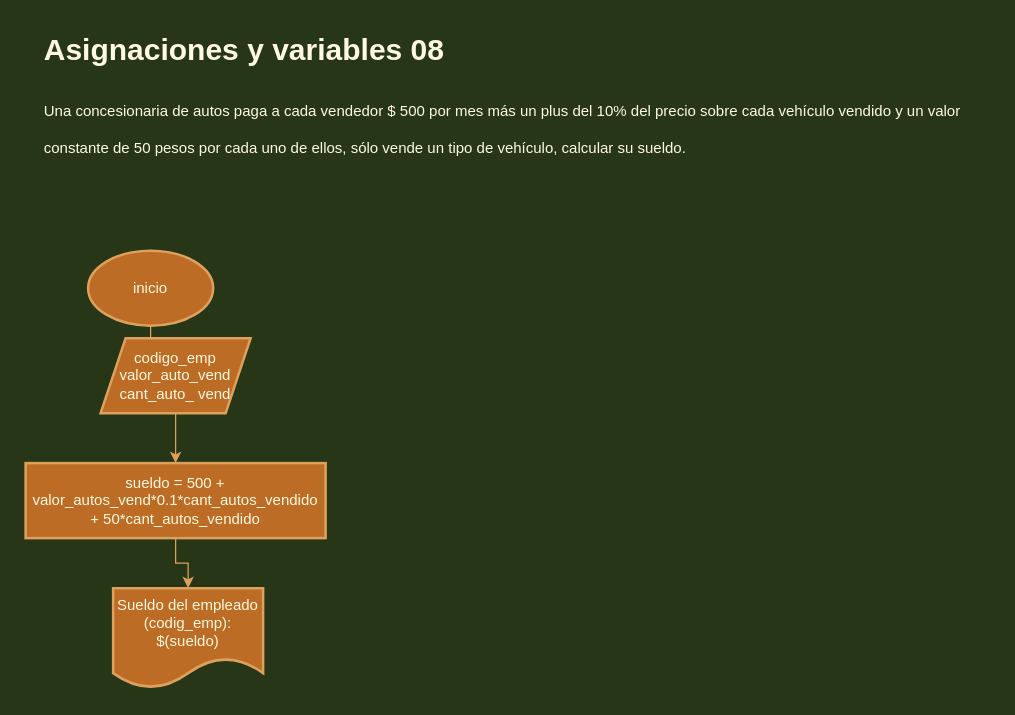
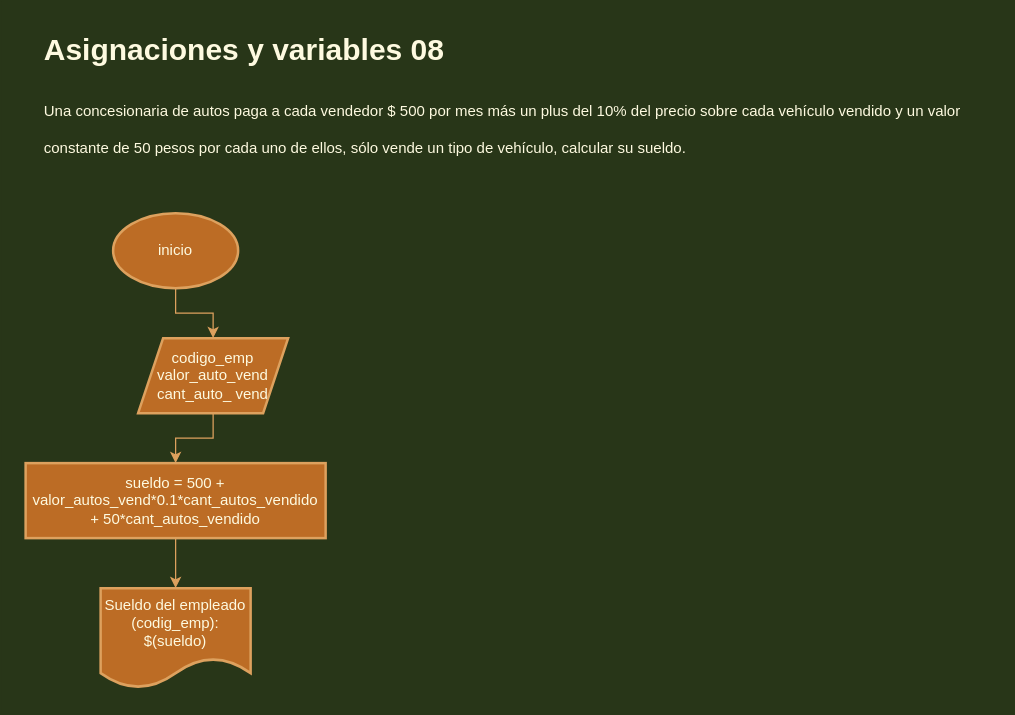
node "inicio": moved (151, 288) -> (176, 251)
node "codigo_emp valor_auto_vend cant_auto_ vend": moved (176, 376) -> (213, 376)
node "Sueldo del empleado (codig_emp): $(sueldo)": moved (188, 638) -> (176, 638)
